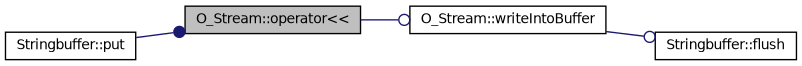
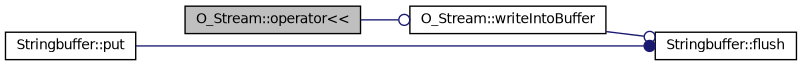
edge "Stringbuffer::put" -> "O_Stream::operator<<": now "Stringbuffer::put" -> "Stringbuffer::flush"
